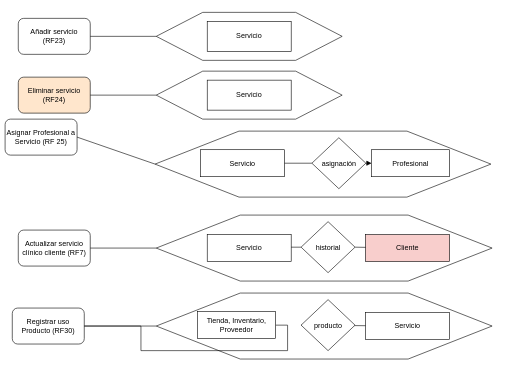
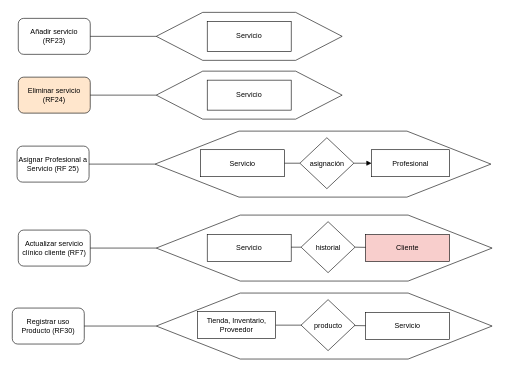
node "Asignar Profesional a Servicio (RF 25)": moved (41, 137) -> (53, 164)
node "asignación": moved (339, 163) -> (327, 163)
edge "Tienda, Inventario, Proveedor" -- "Registrar uso Producto (RF30)": now "Tienda, Inventario, Proveedor" -- "producto"
